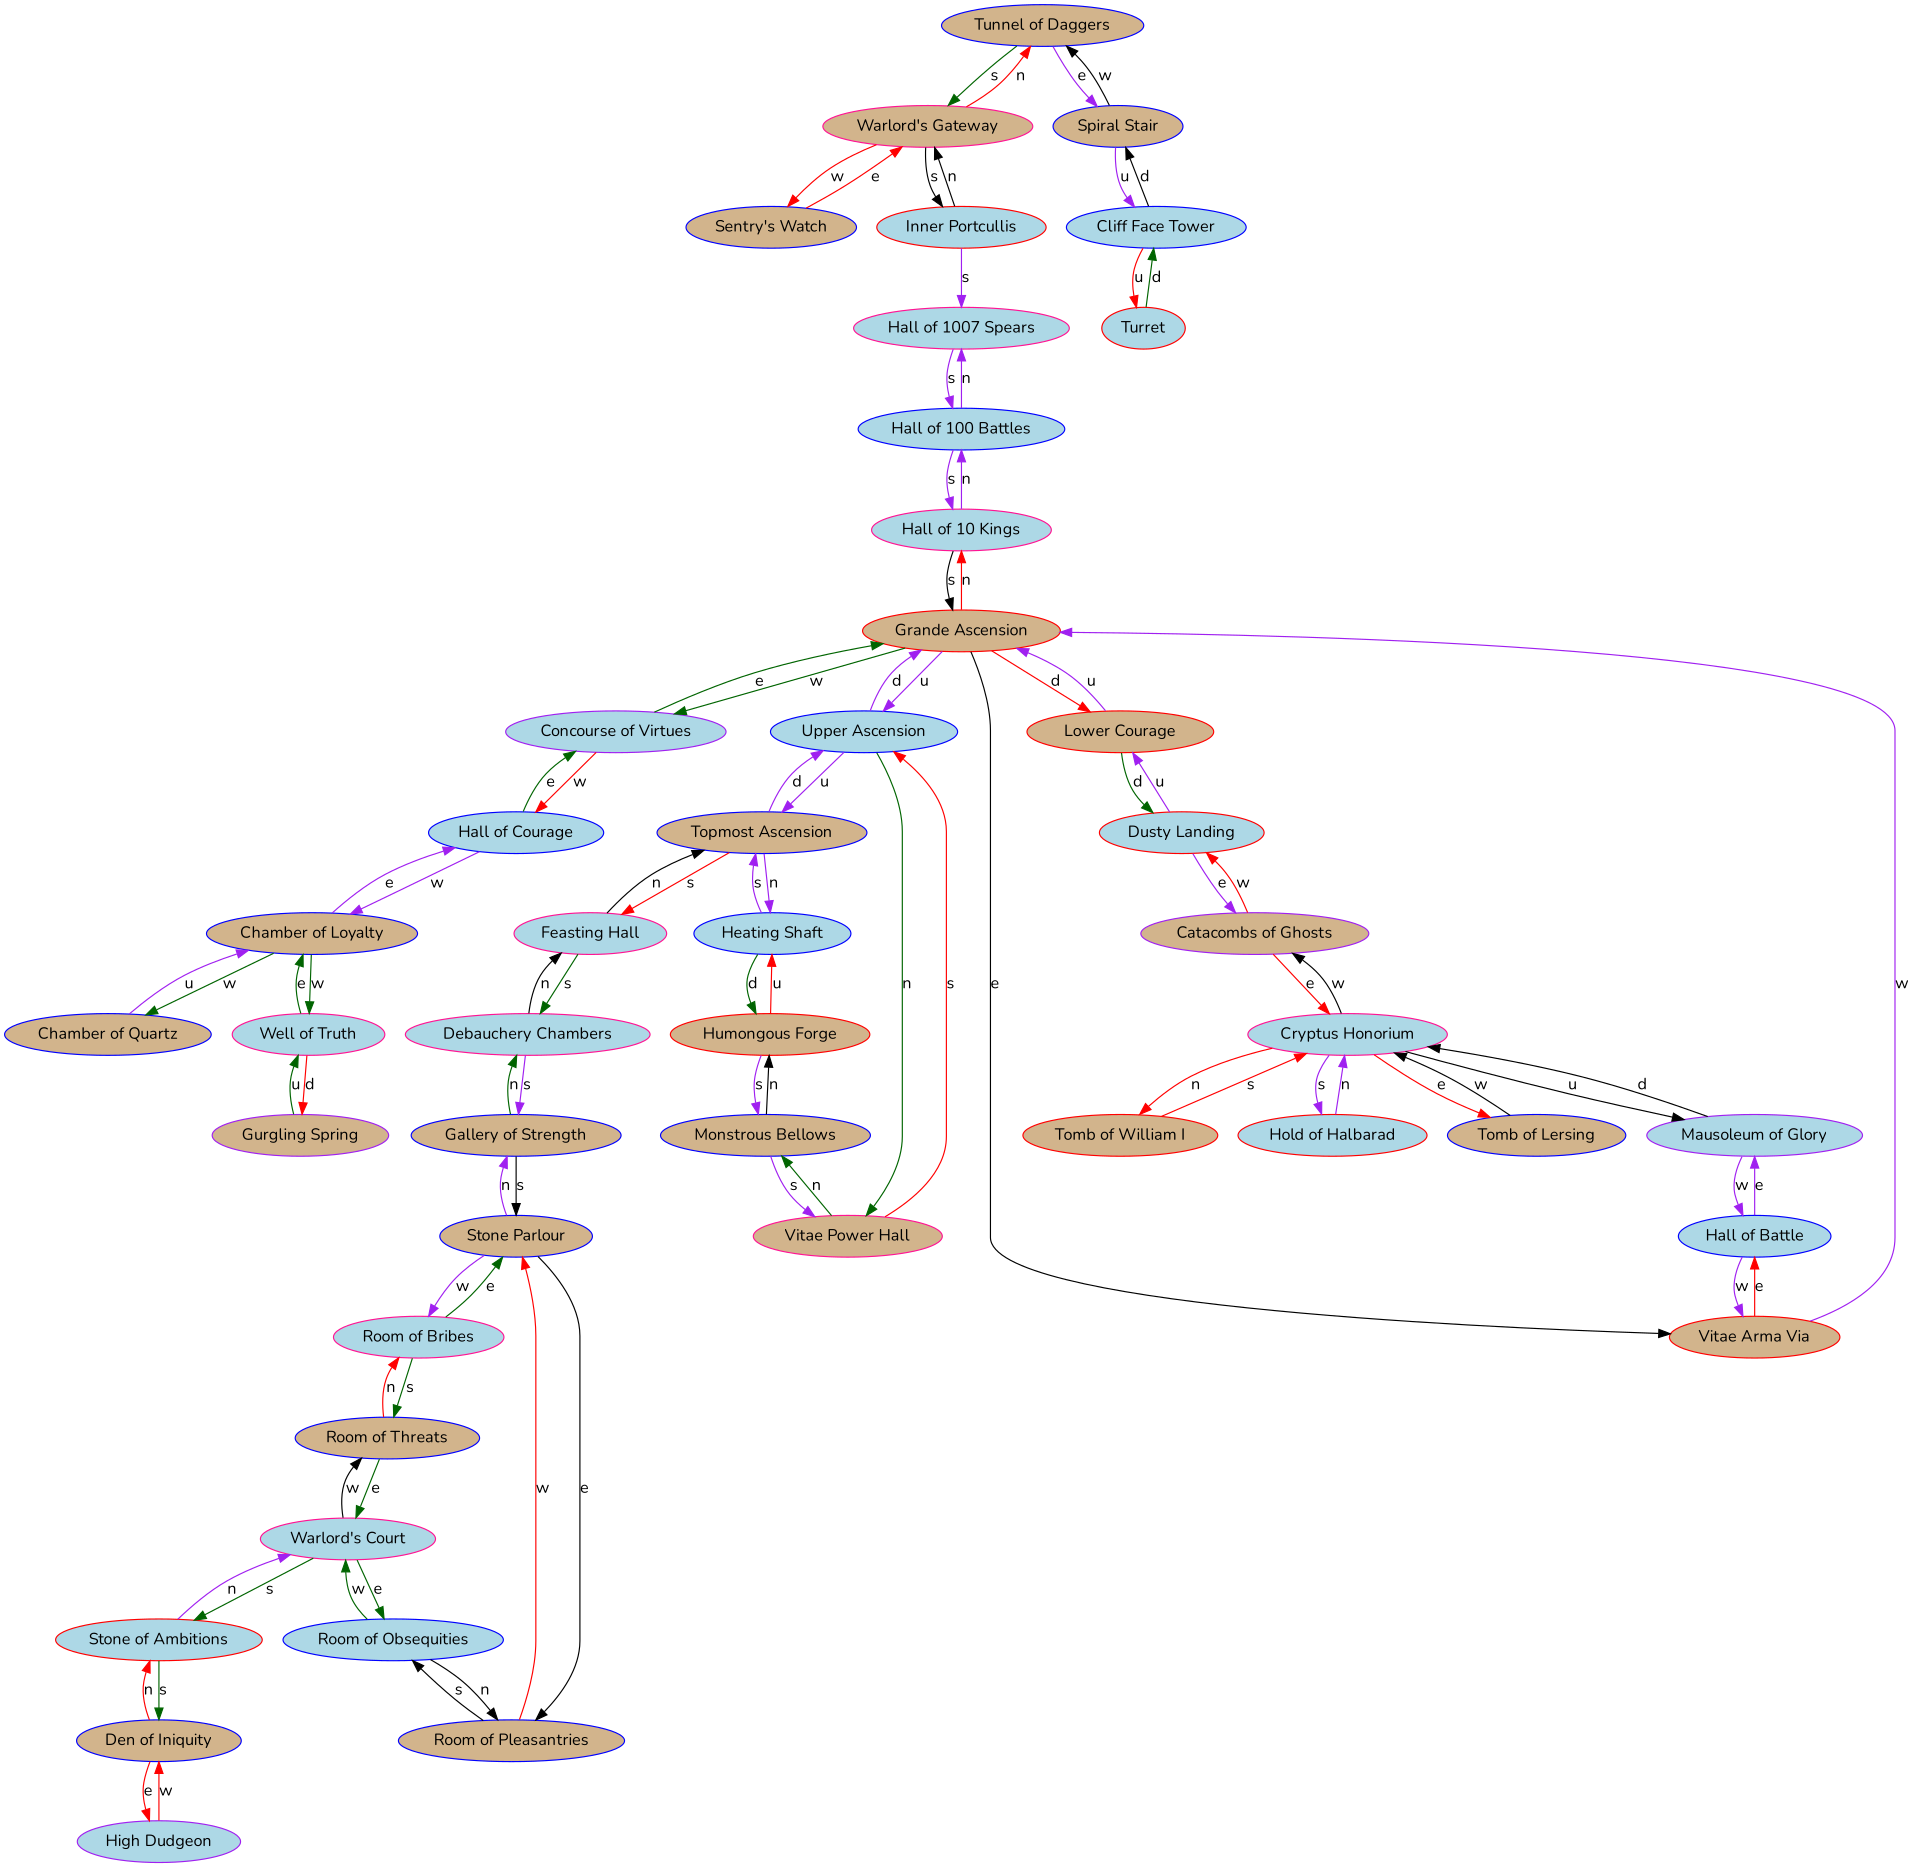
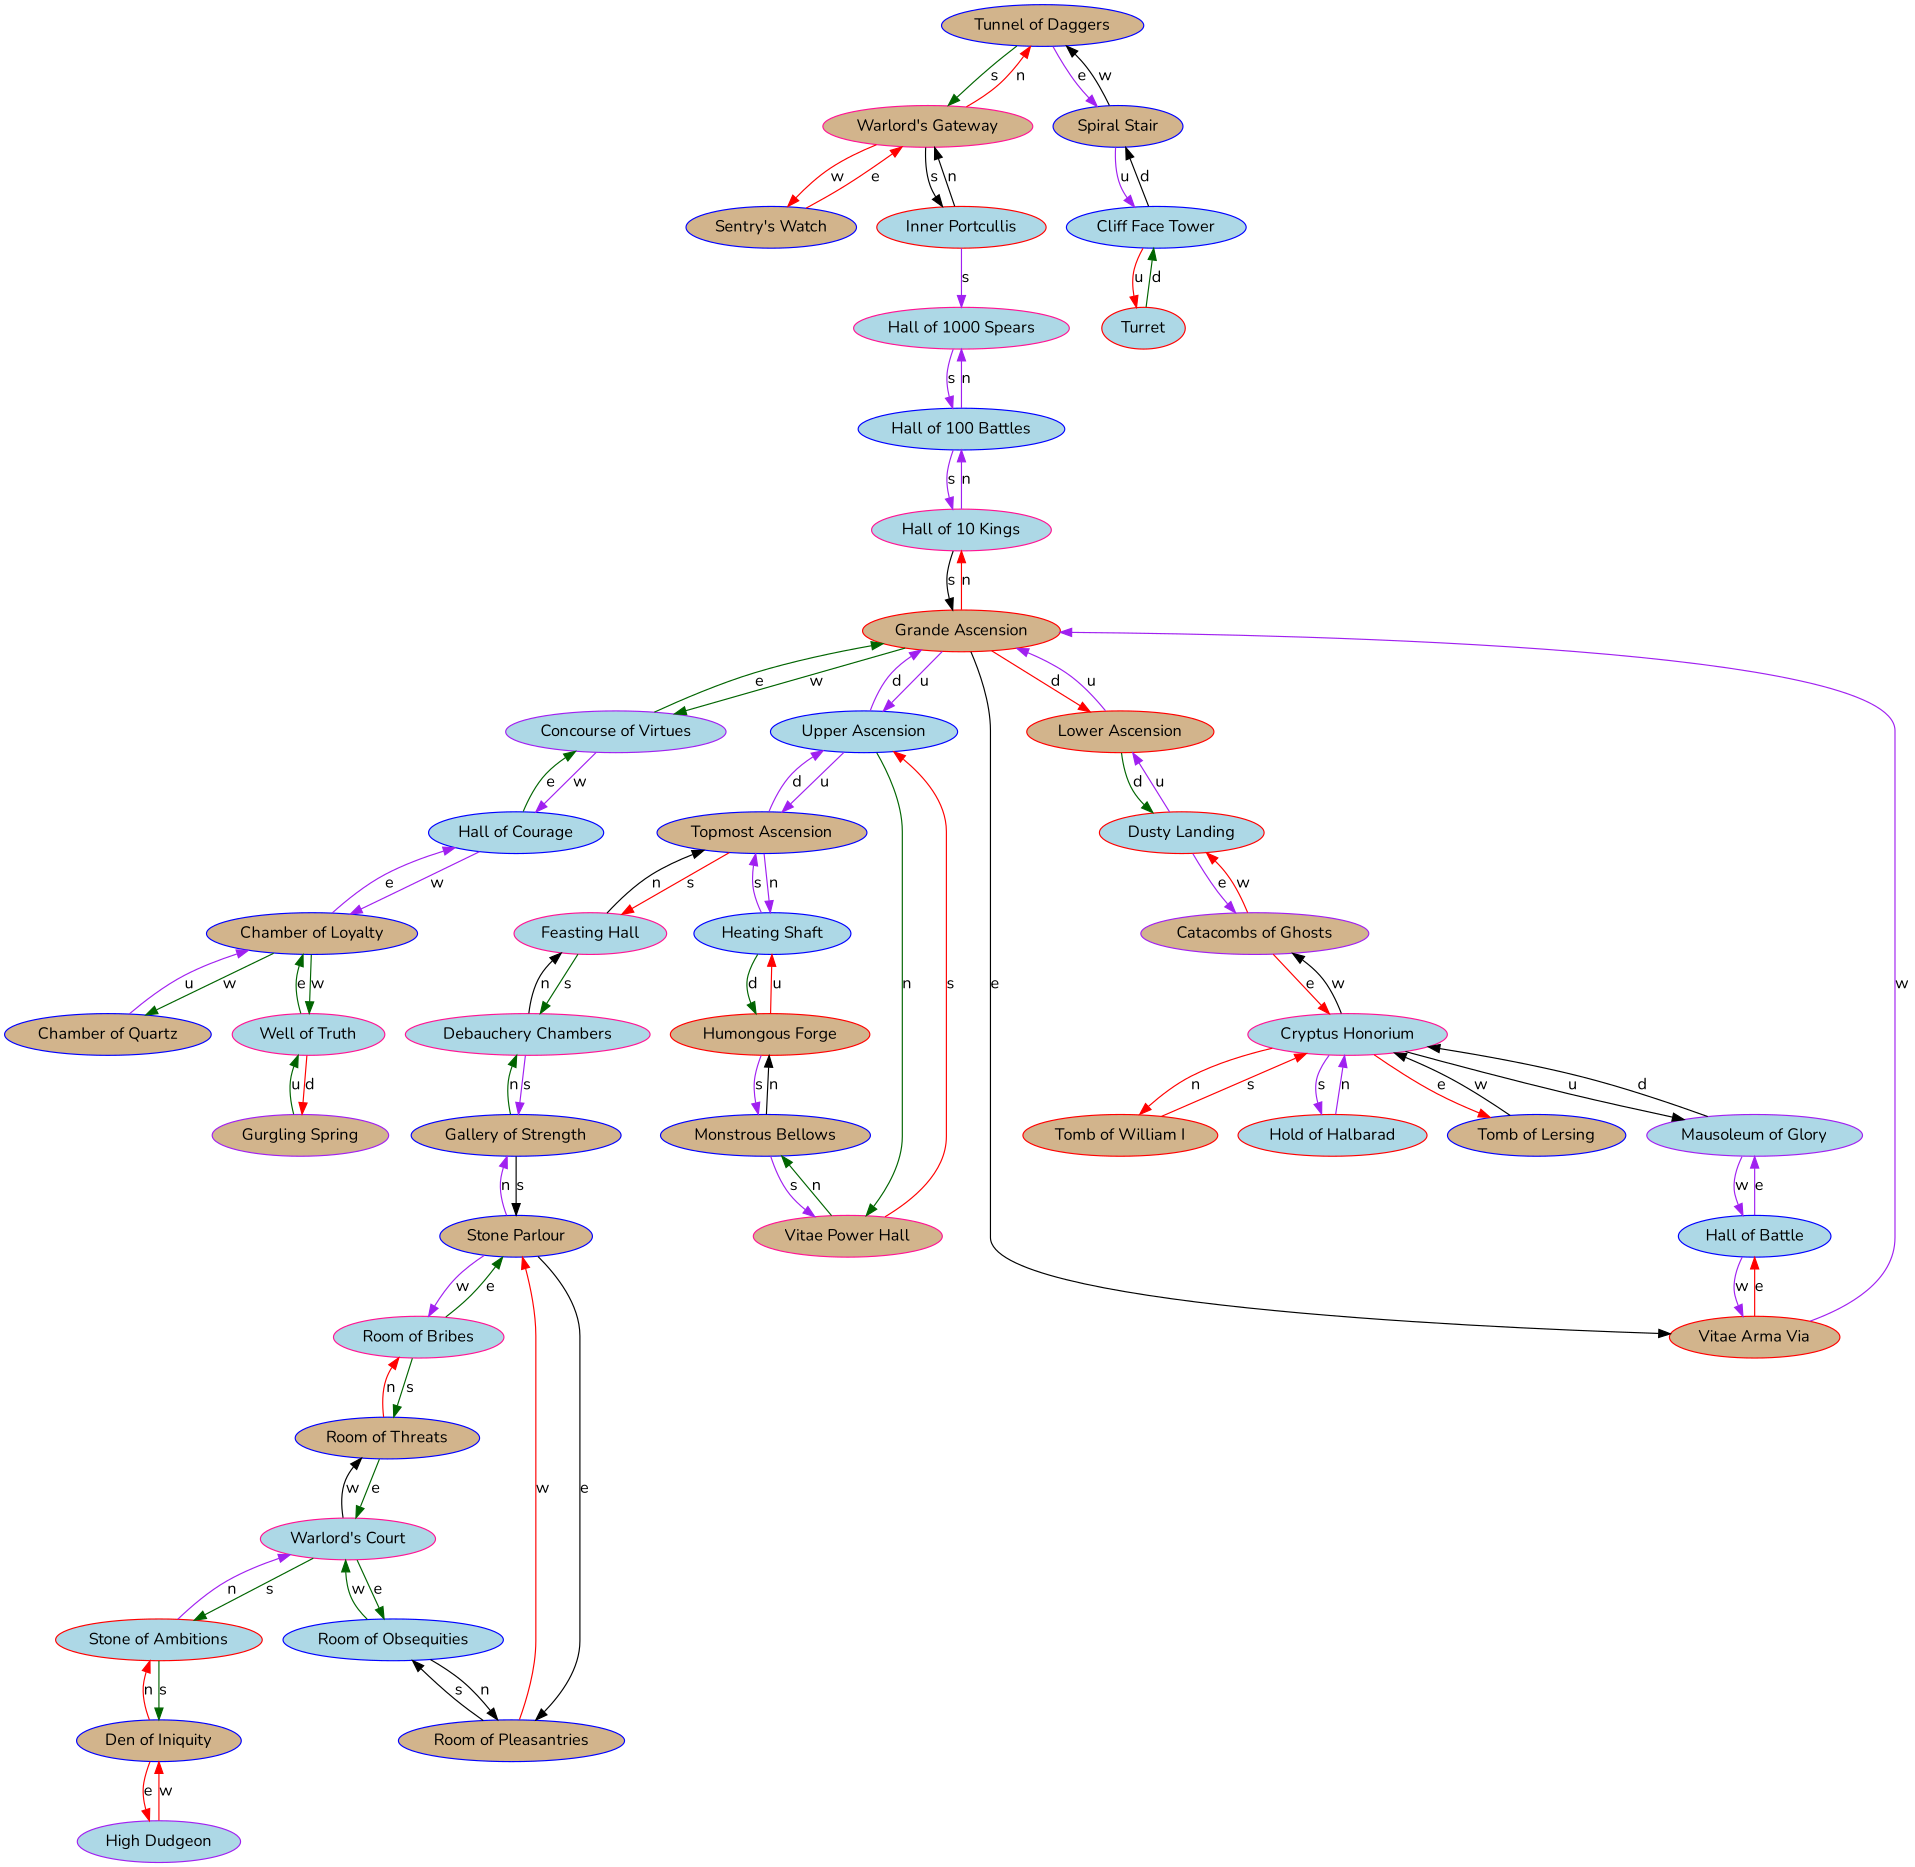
node "Hall of 1007 Spears": label "Hall of 1007 Spears" -> "Hall of 1000 Spears"
node "Lower Courage": label "Lower Courage" -> "Lower Ascension"
edge "Concourse of Virtues" -> "Hall of Courage": color red -> purple
